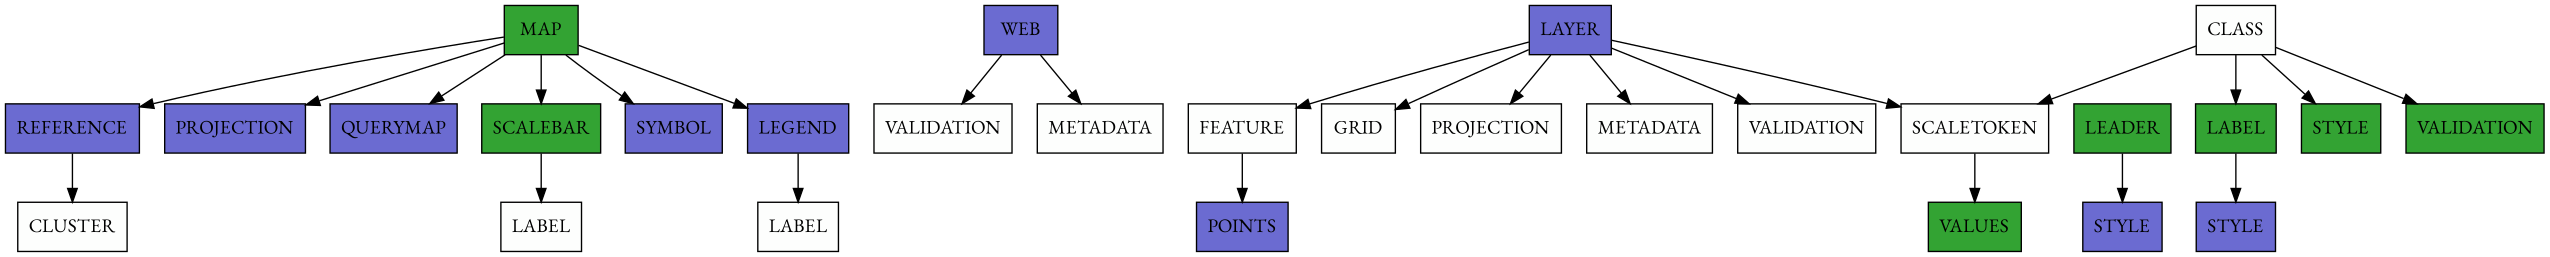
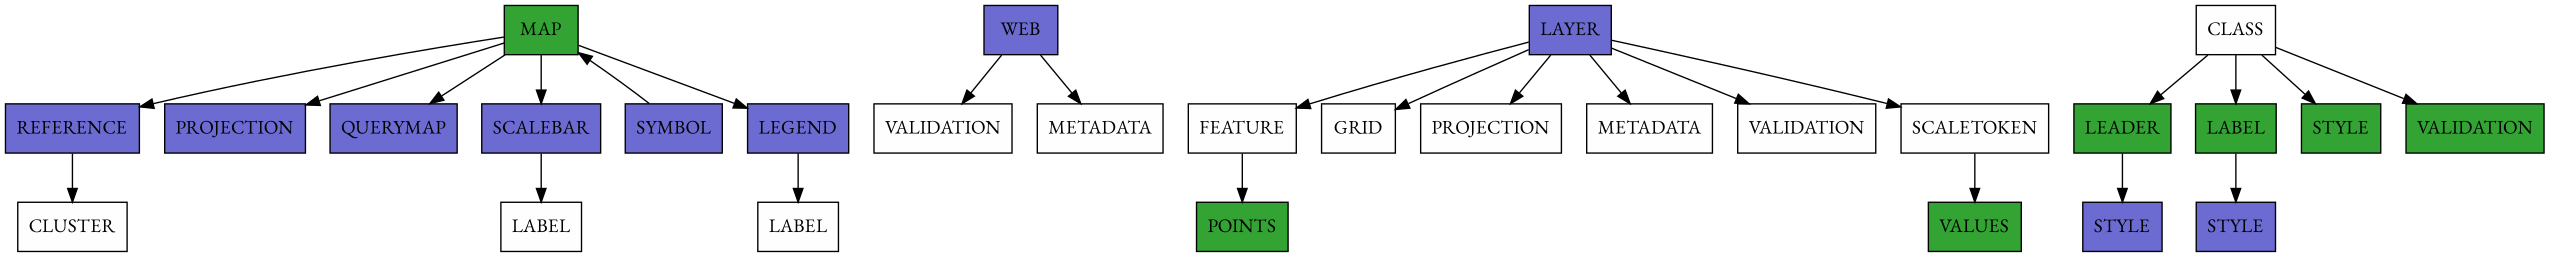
edge "CLASS" -> "SCALETOKEN": now "CLASS" -> "LEADER"
edge "MAP" -> "SYMBOL": reversed
node "SCALEBAR": fillcolor #33a333 -> #6b6bd1
node "POINTS": fillcolor #6b6bd1 -> #33a333
